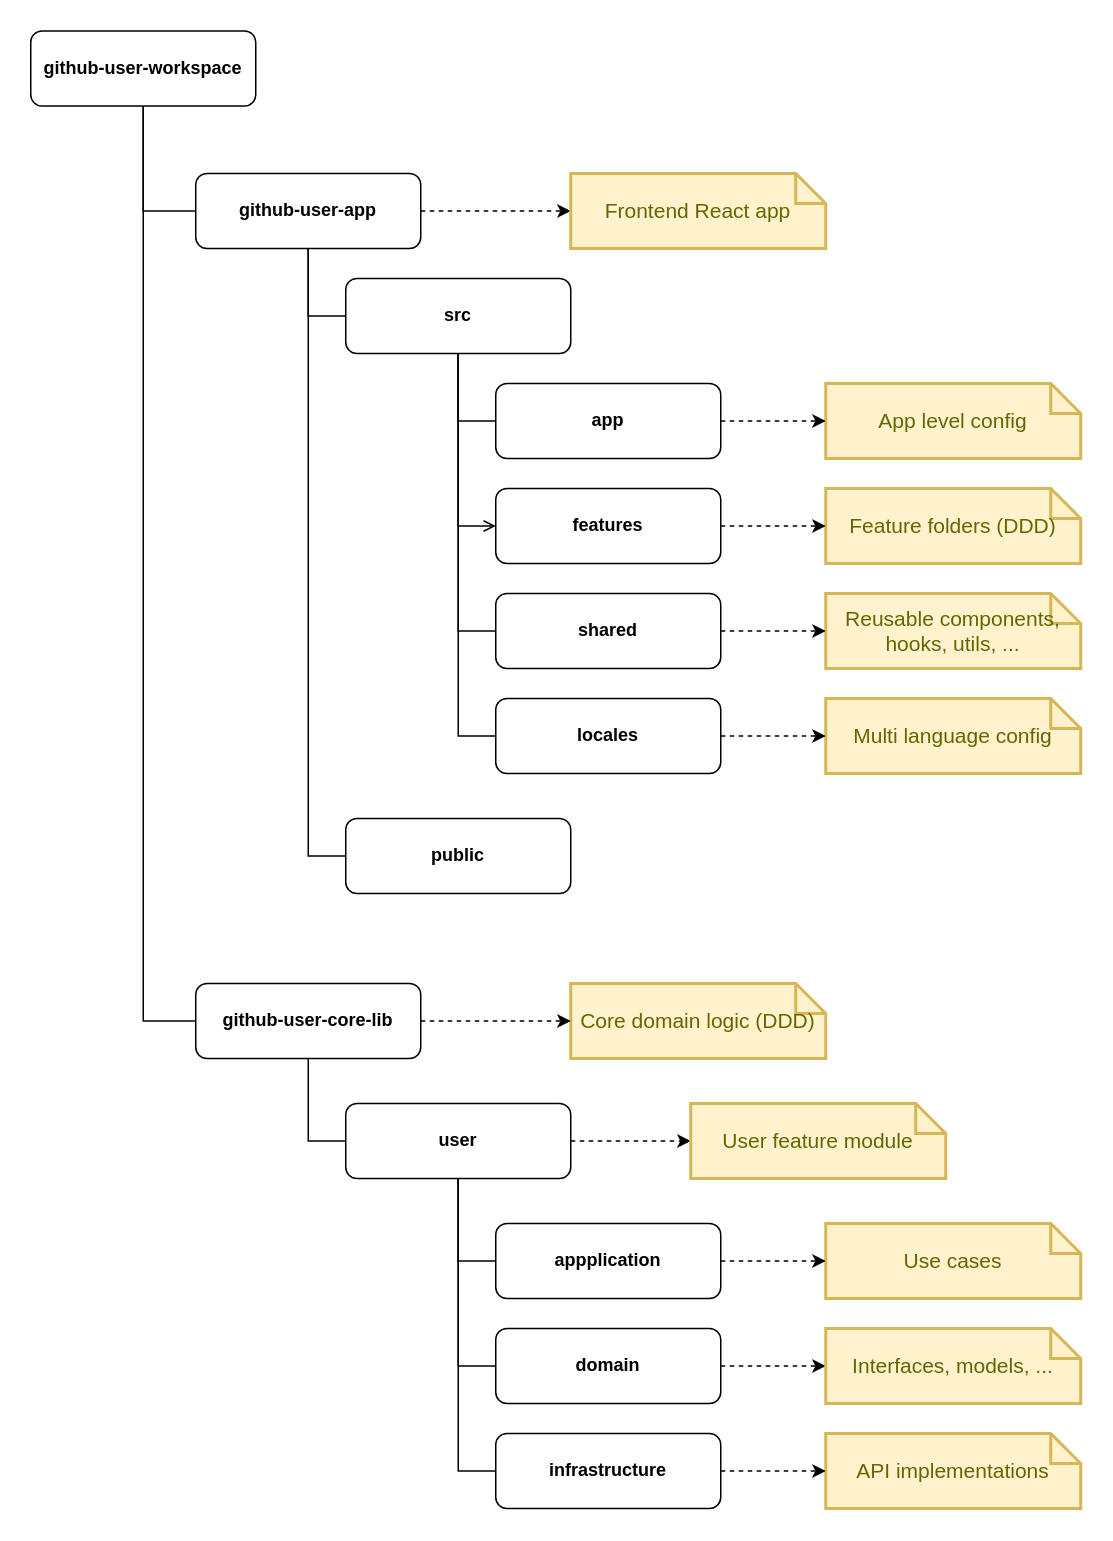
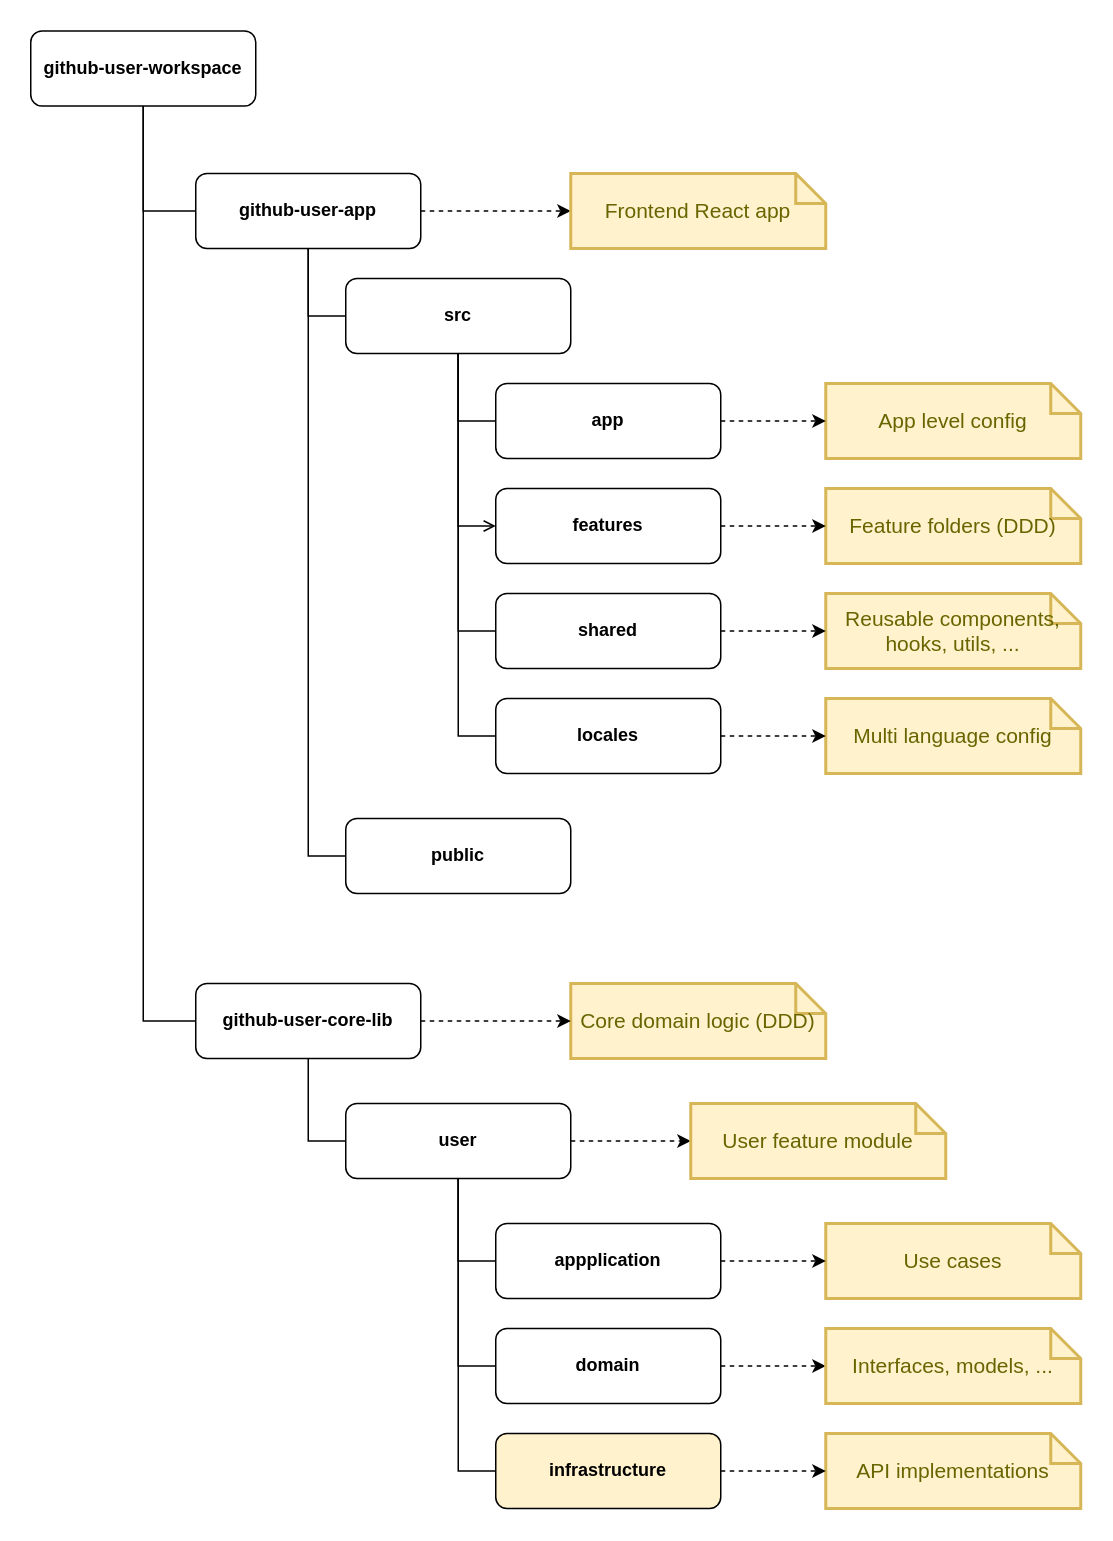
node "infrastructure": fillcolor #ffffff -> #fff2cc
